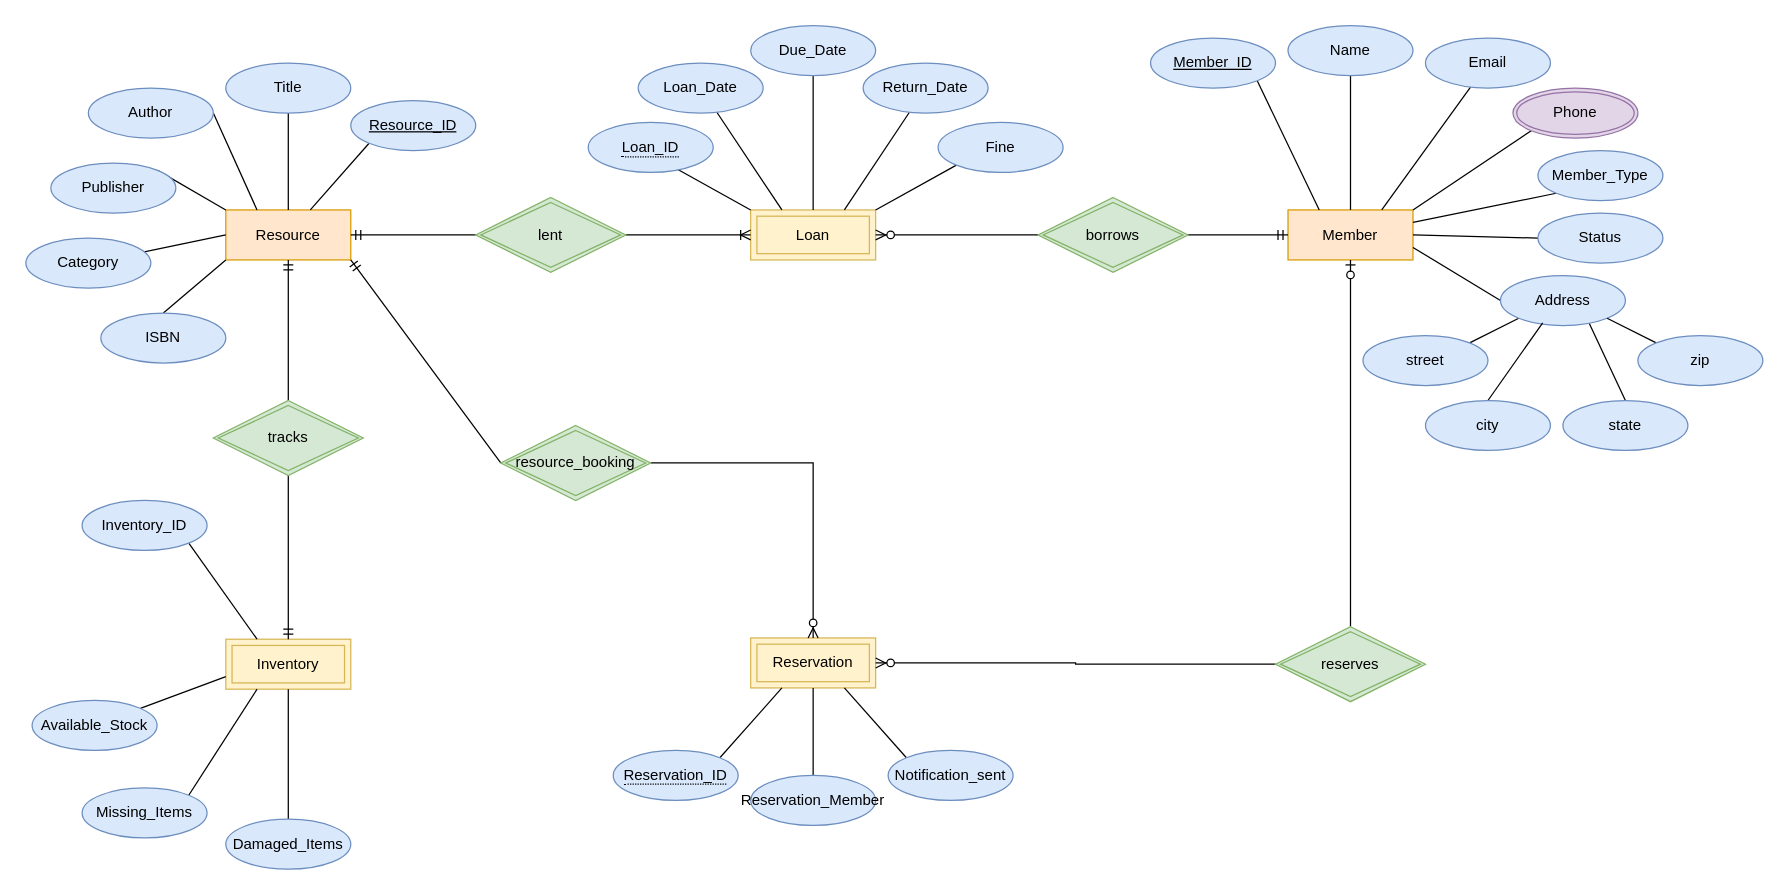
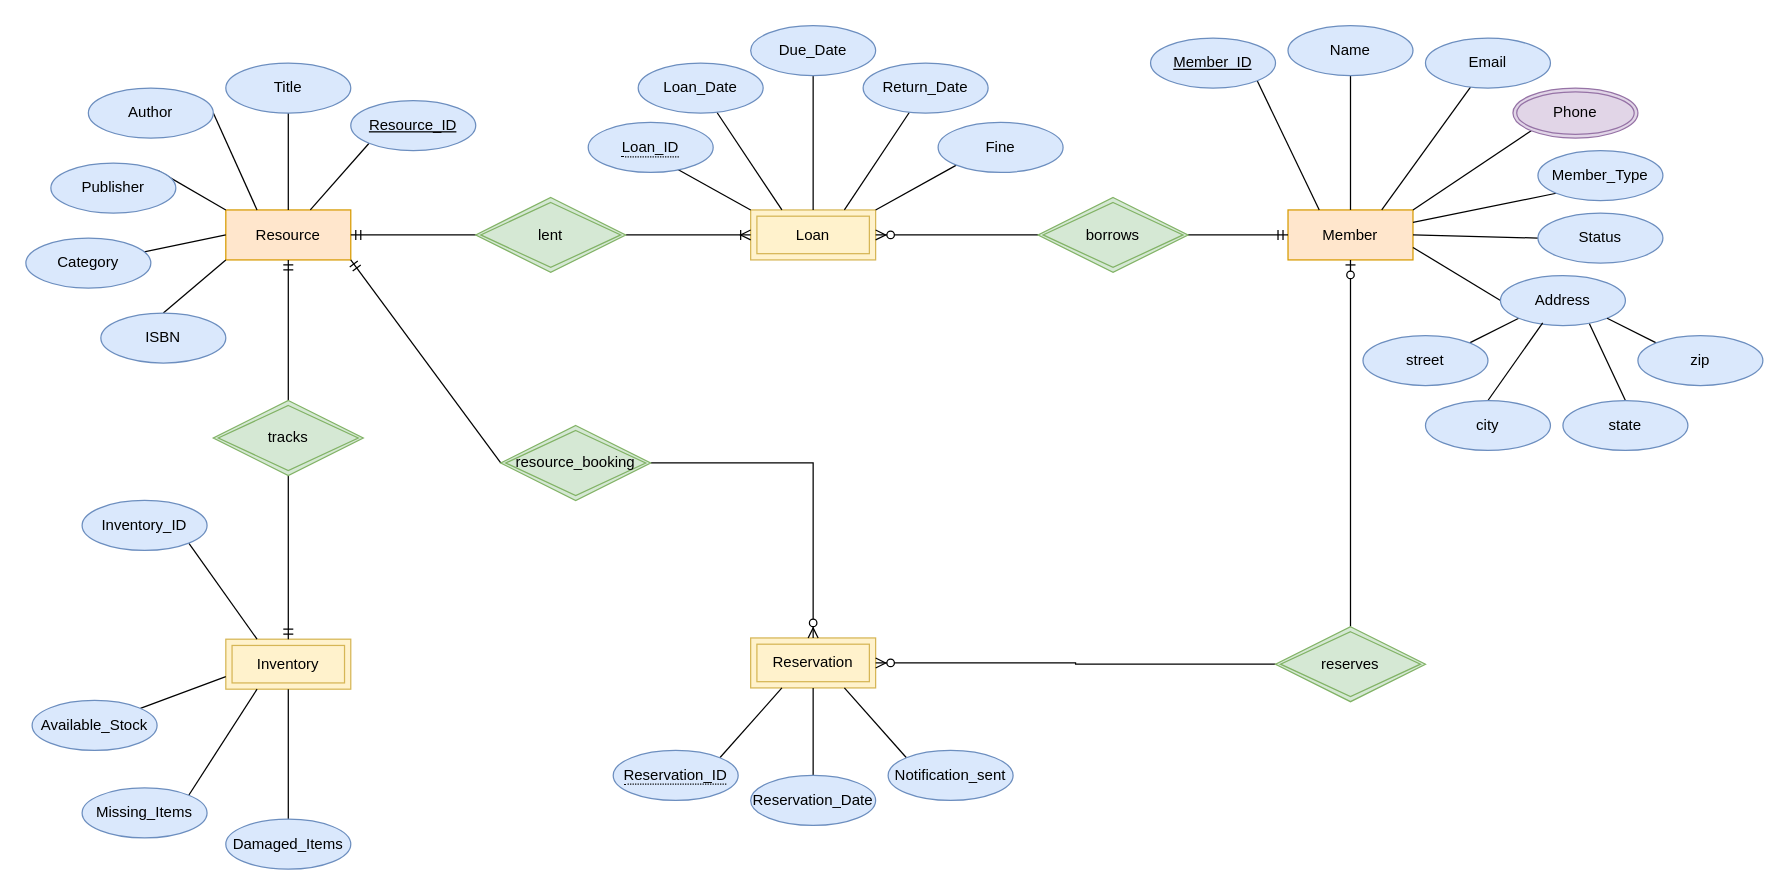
node "Reservation_Member": label "Reservation_Member" -> "Reservation_Date"
